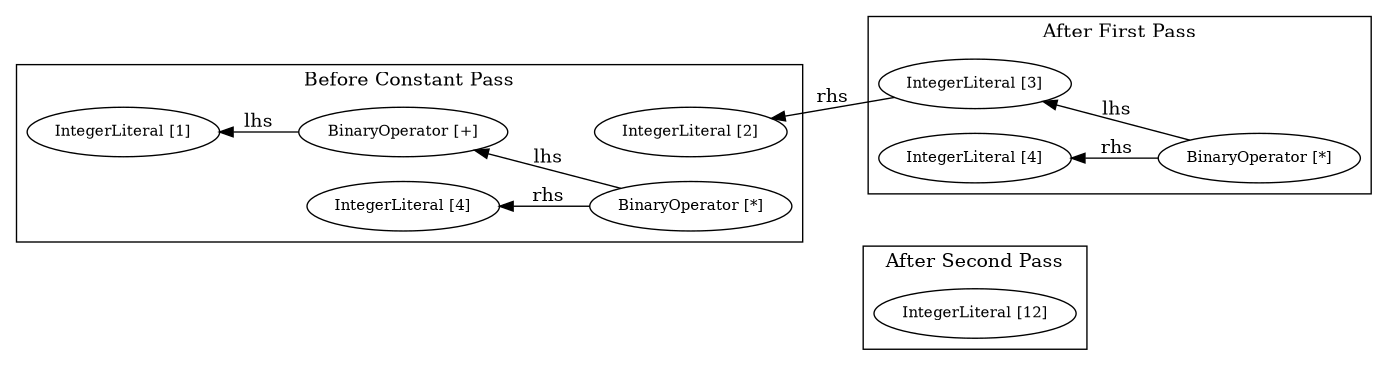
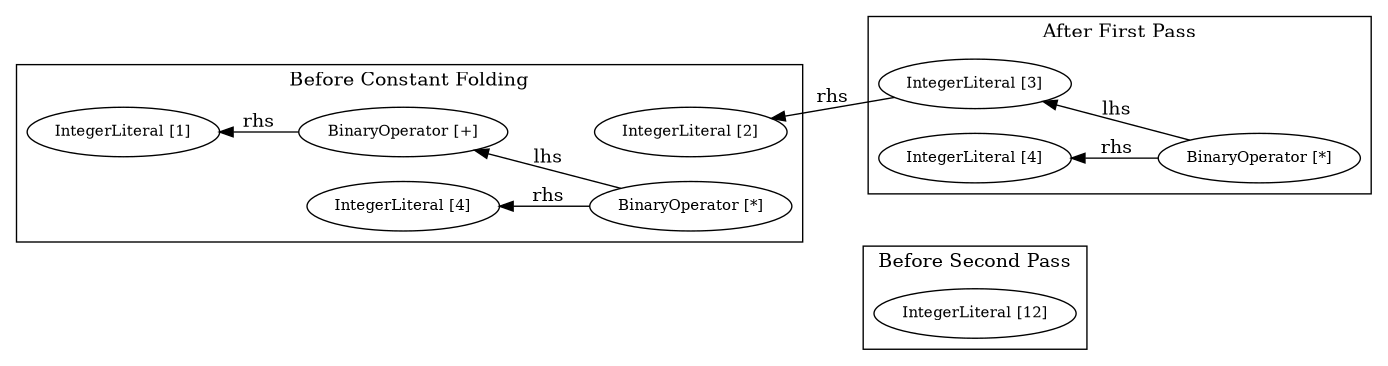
cluster "Before Constant Pass": label "Before Constant Pass" -> "Before Constant Folding"
edge "BinaryOperator [+]" -> "IntegerLiteral [1]": label "lhs" -> "rhs"
cluster "After Second Pass": label "After Second Pass" -> "Before Second Pass"
